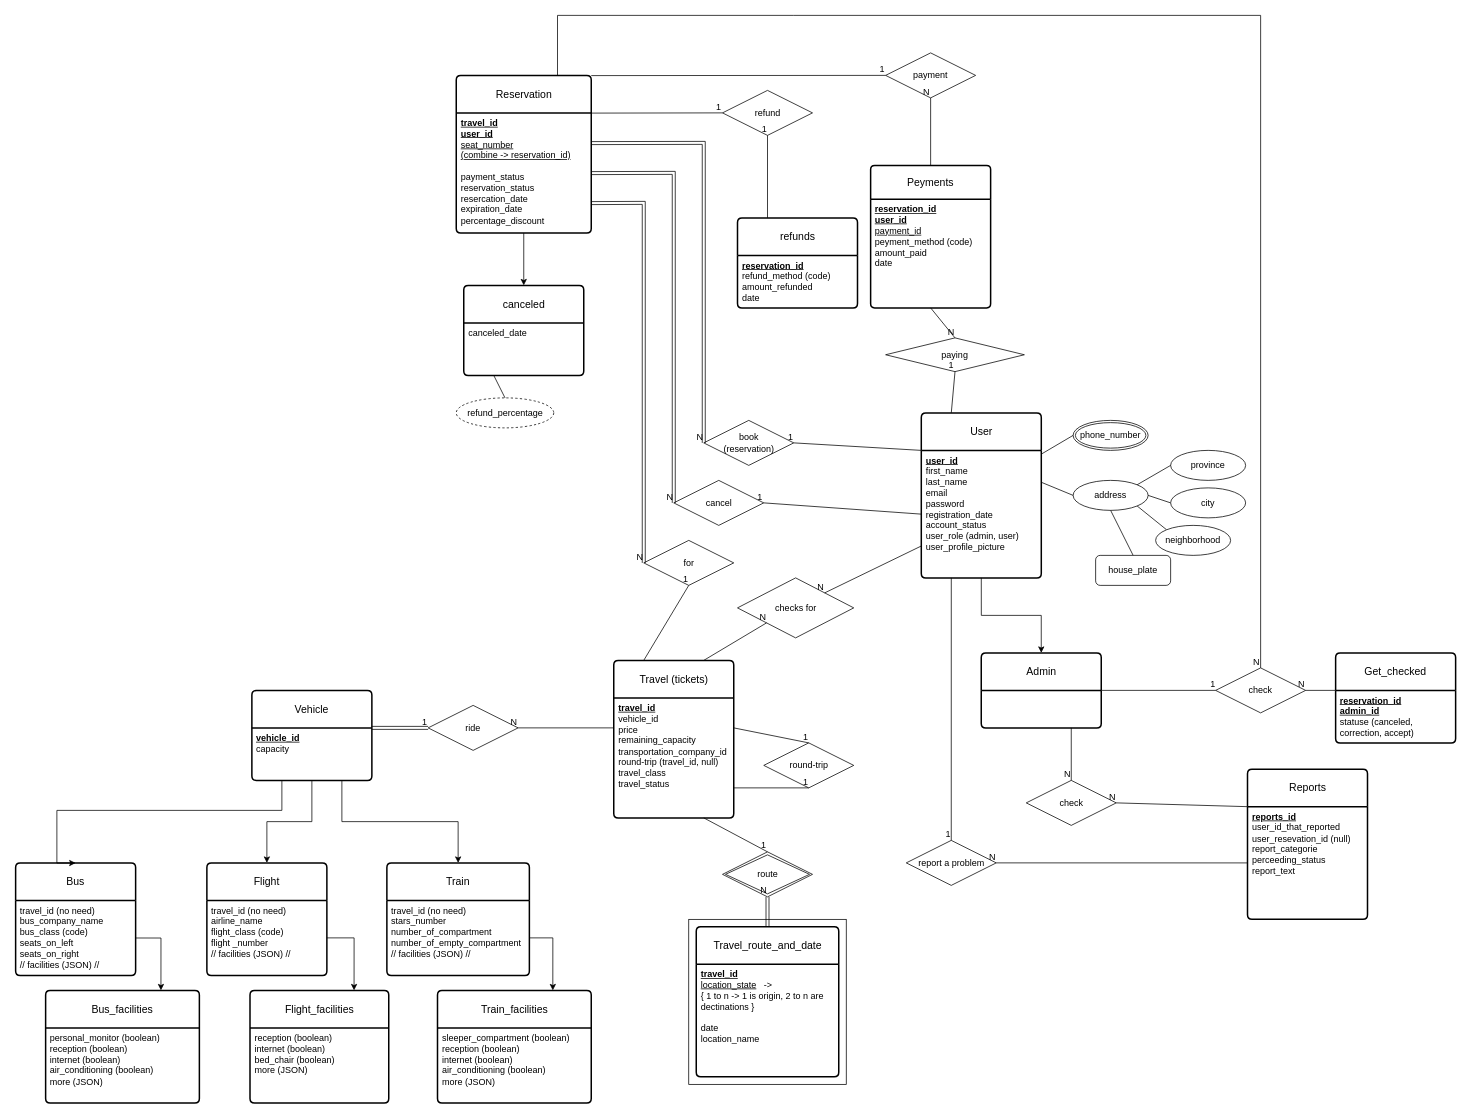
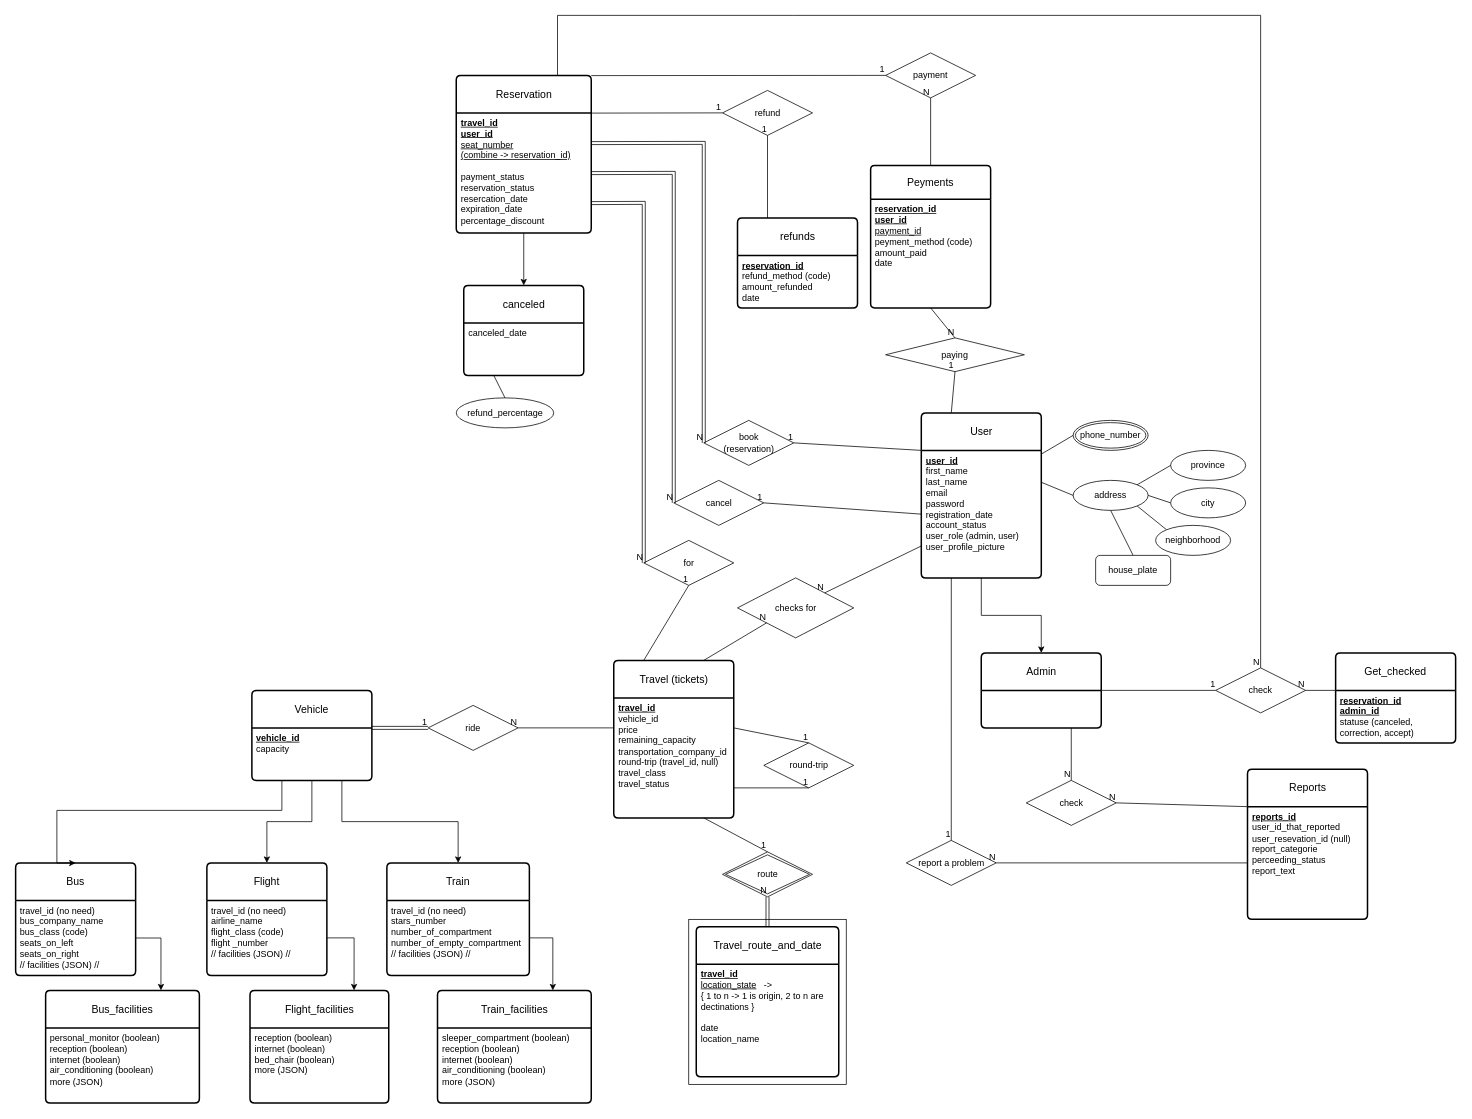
node "refund_percentage": style dashed -> solid
